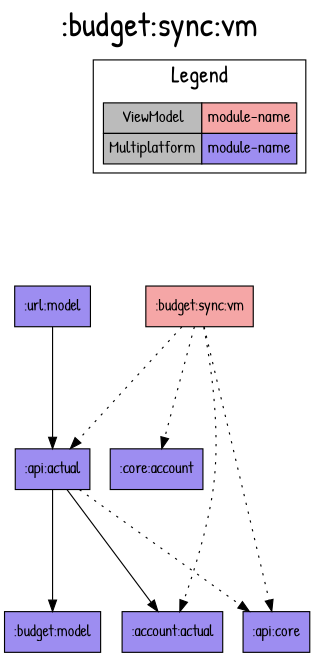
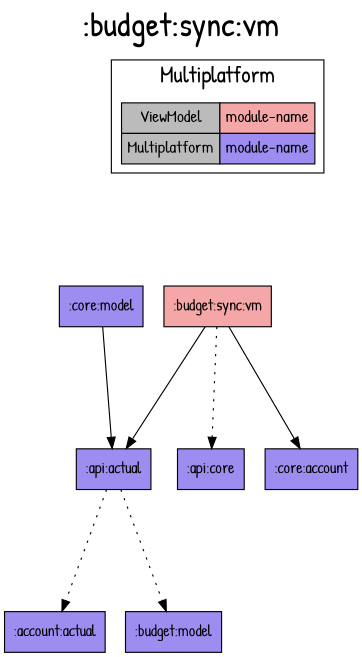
cluster "Legend": label "Legend" -> "Multiplatform"
node ":url:model": label ":url:model" -> ":core:model"
edge ":budget:sync:vm" -> ":core:account": style dotted -> solid
edge ":budget:sync:vm" -> ":api:actual": style dotted -> solid
edge ":budget:sync:vm" -> ":account:actual": removed
edge ":api:actual" -> ":budget:model": style solid -> dotted
edge ":api:actual" -> ":account:actual": style solid -> dotted
edge ":api:actual" -> ":api:core": removed
